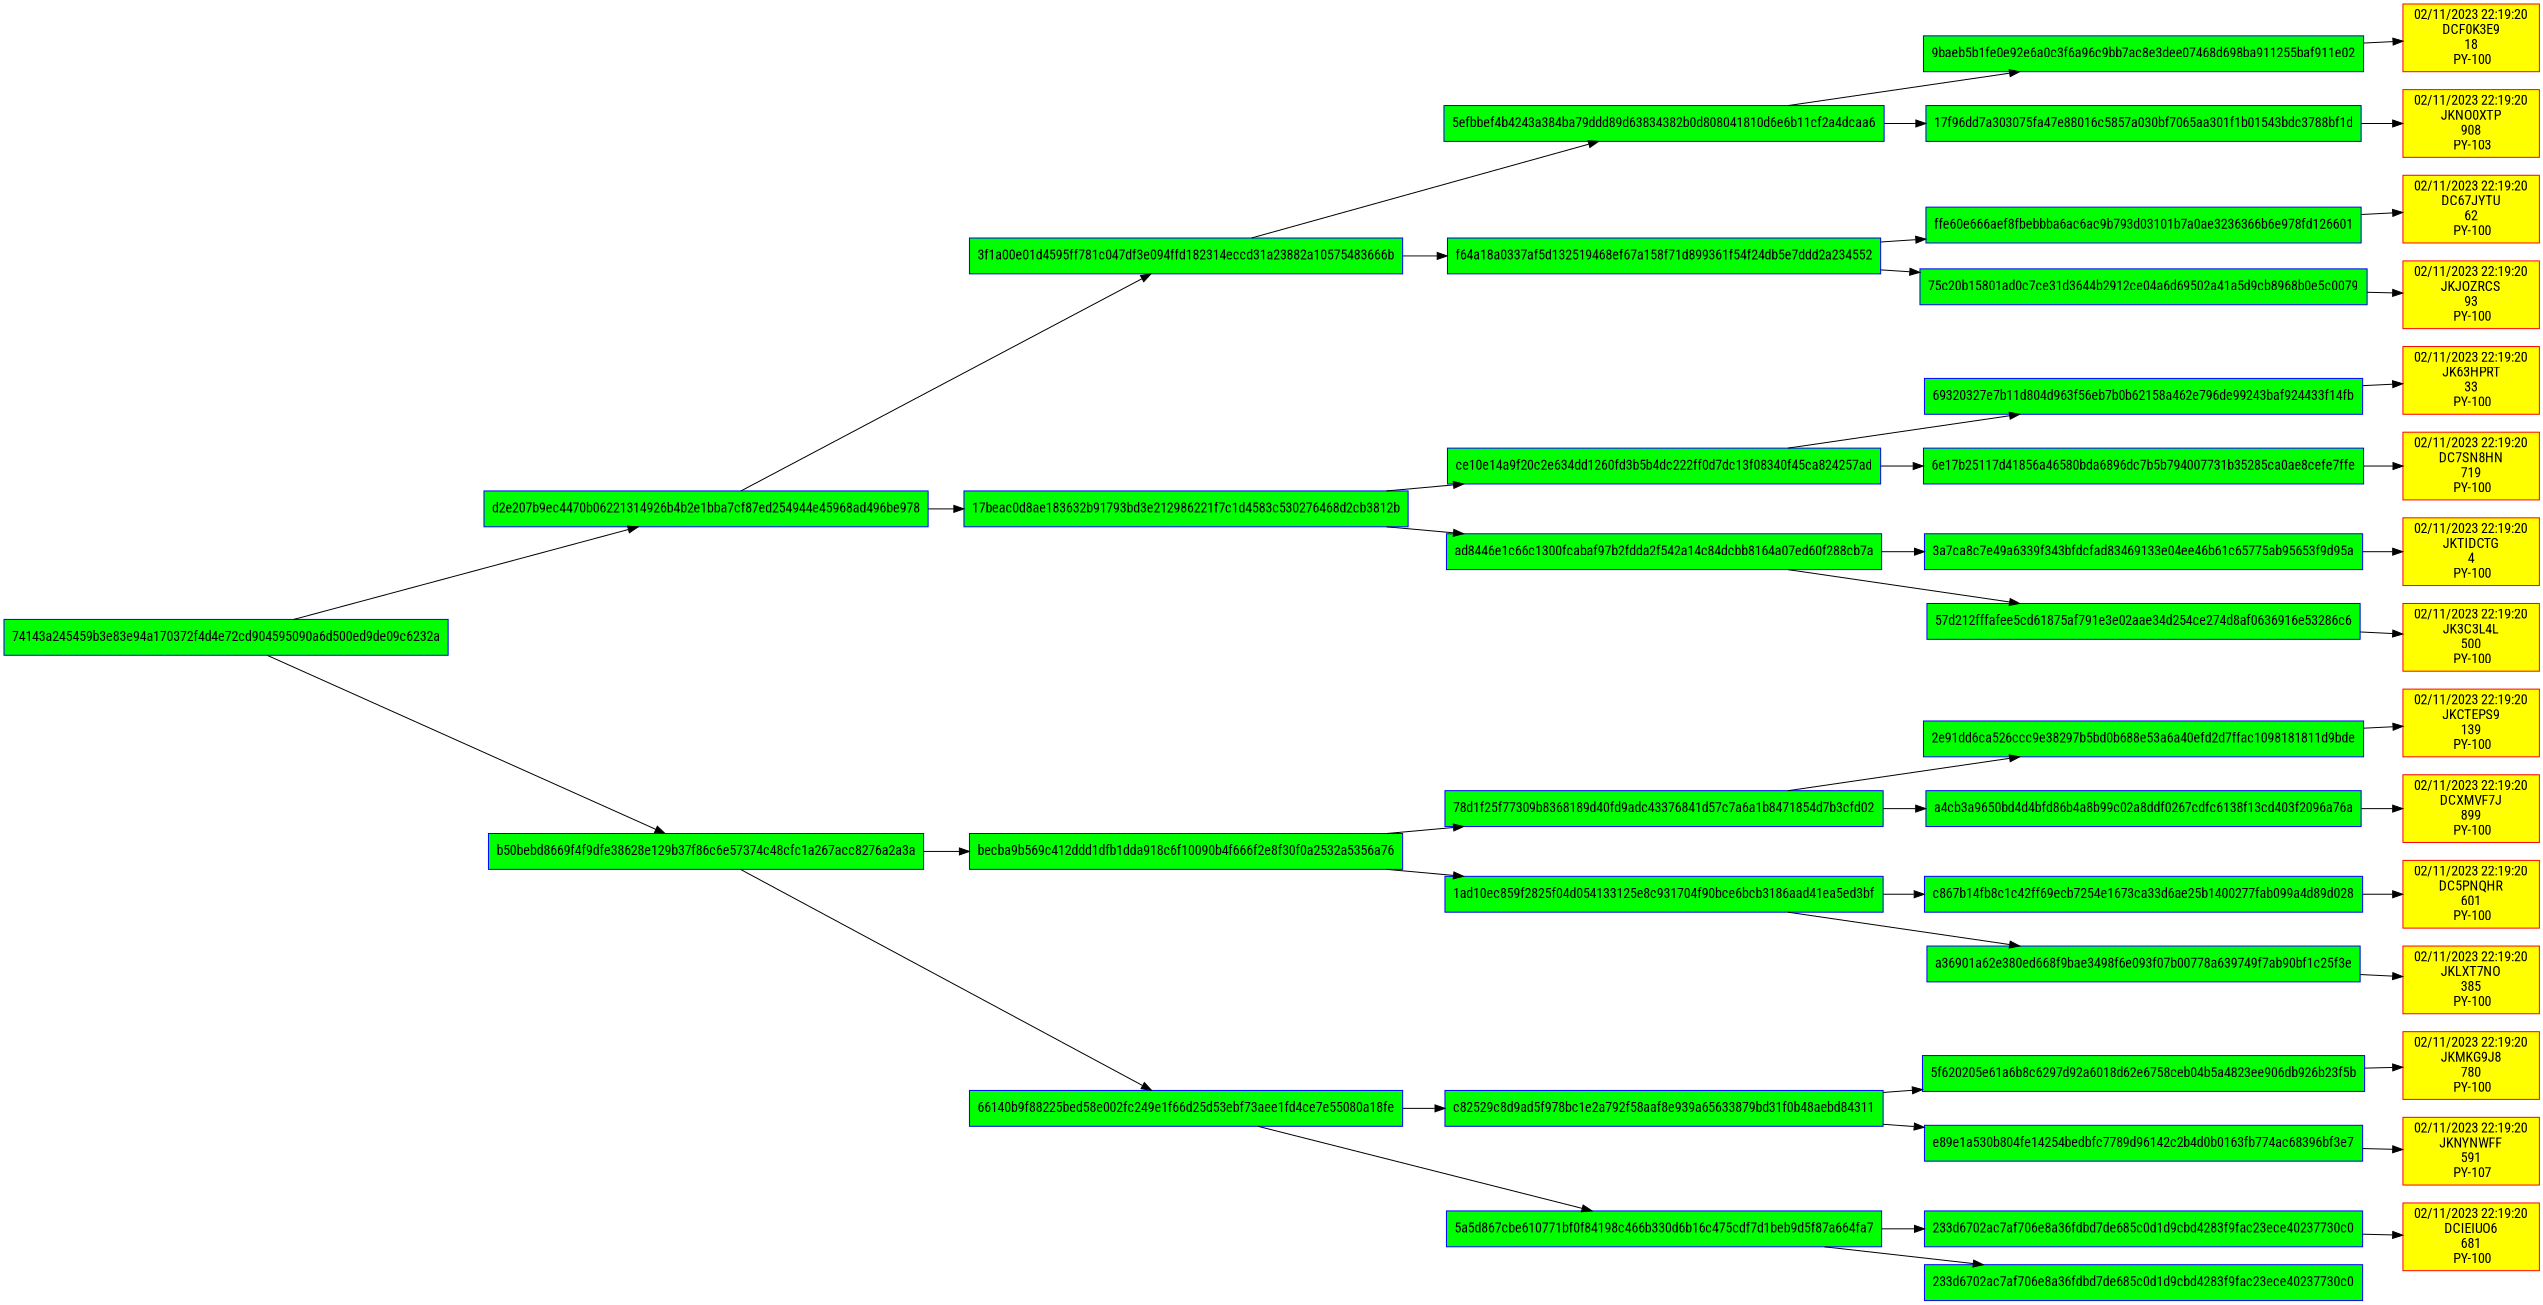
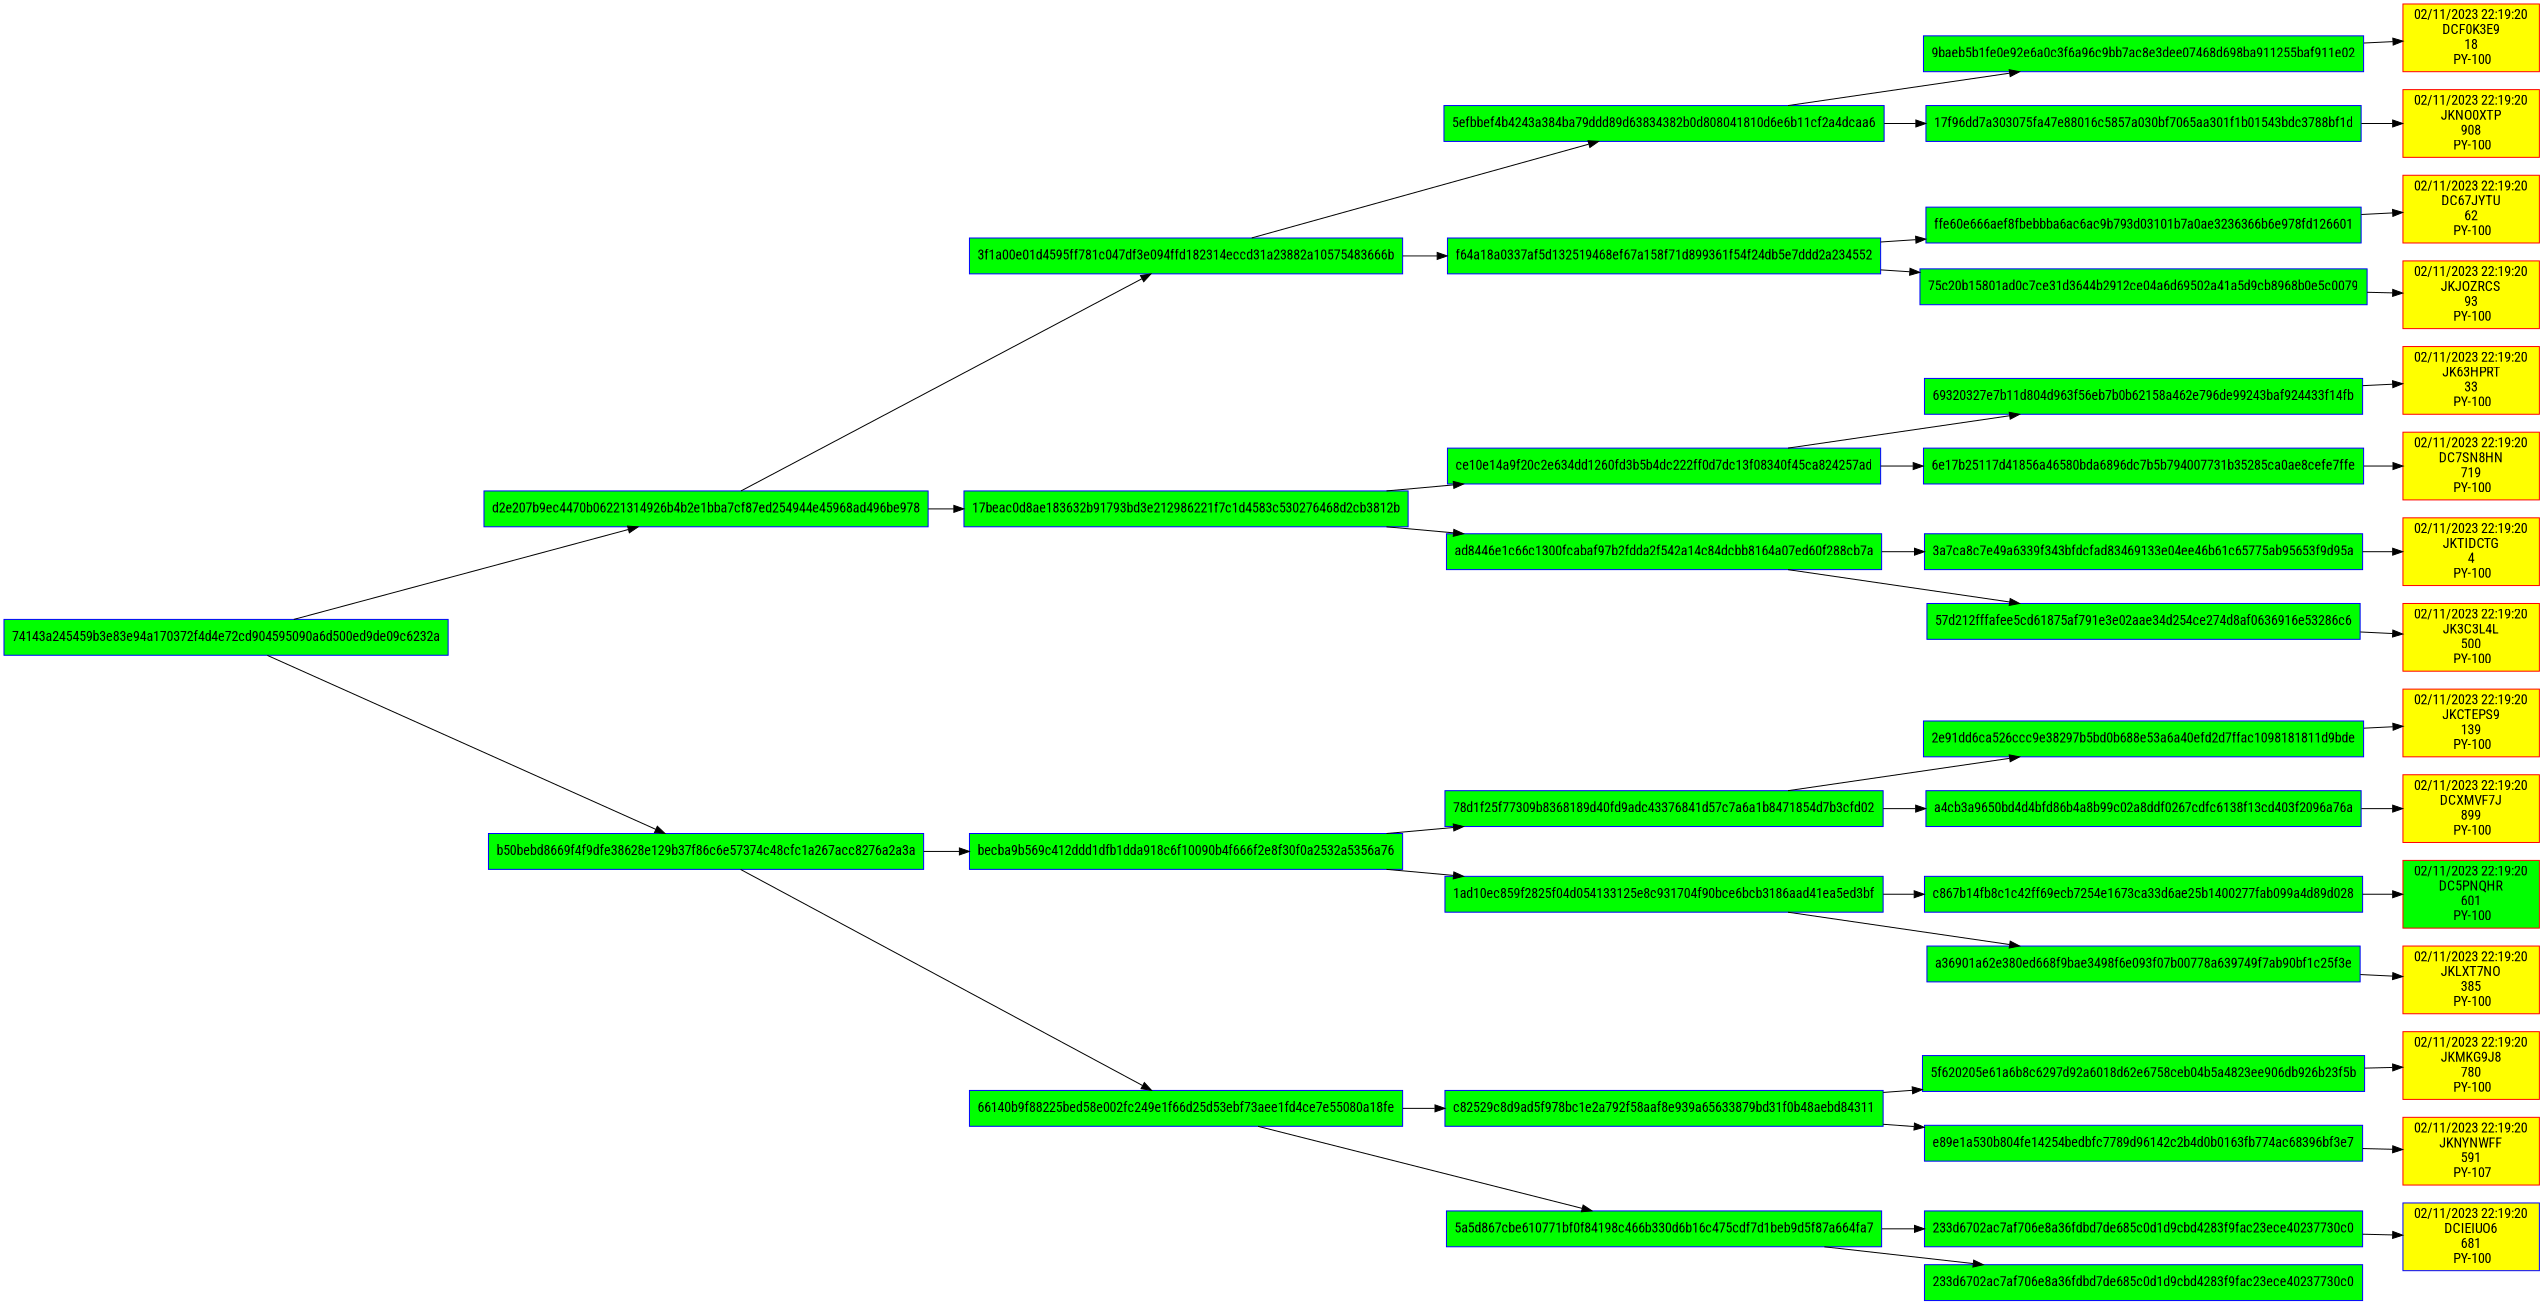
node "02/11/2023 22:19:20 JKNO0XTP 908 PY-103": label "02/11/2023 22:19:20 JKNO0XTP 908 PY-103" -> "02/11/2023 22:19:20 JKNO0XTP 908 PY-100"
node "02/11/2023 22:19:20 DC5PNQHR 601 PY-100": fillcolor yellow -> lime
node "02/11/2023 22:19:20 DCIEIUO6 681 PY-100": color red -> blue
